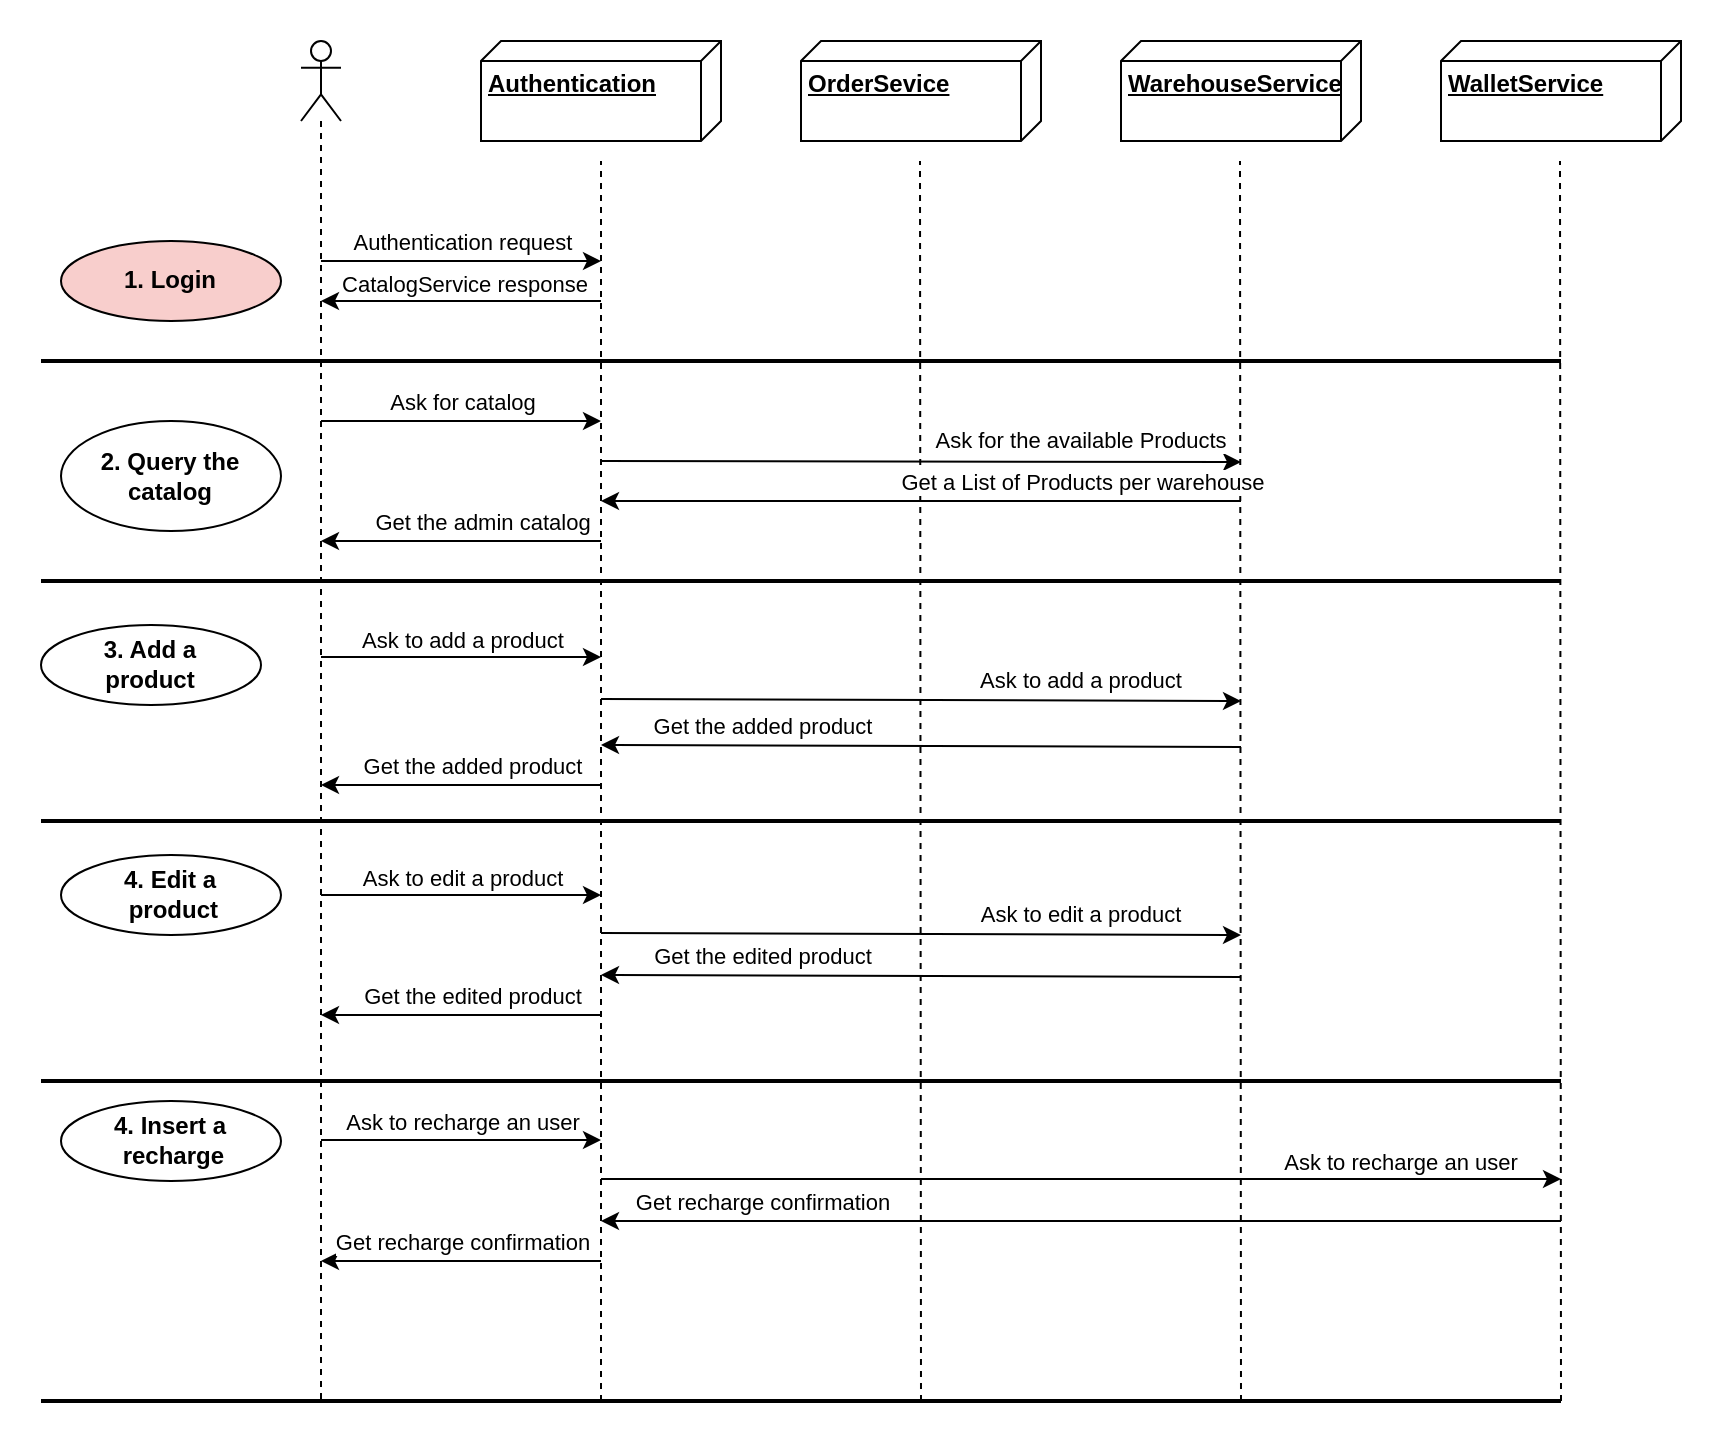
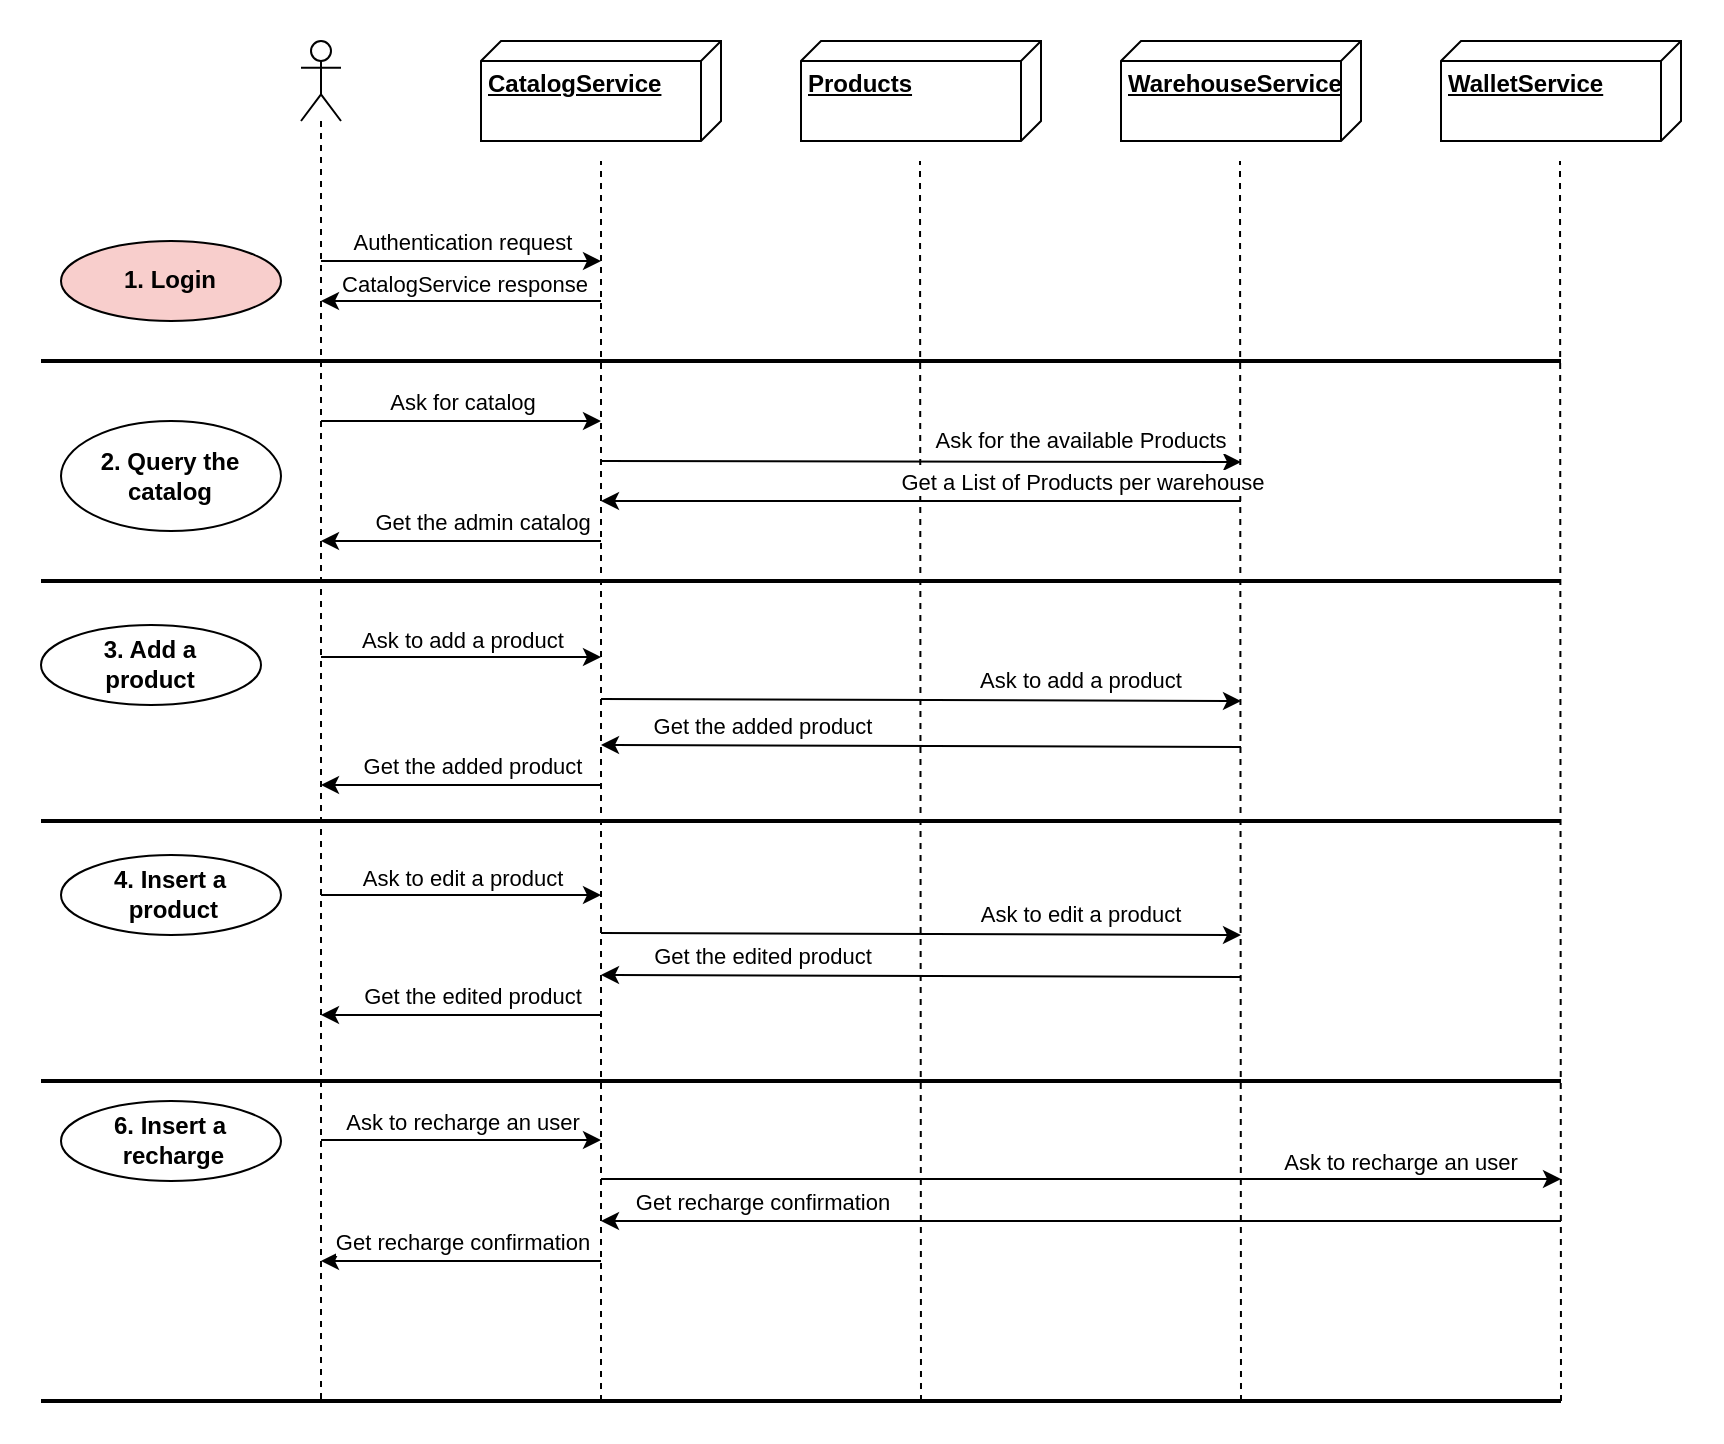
node "Authentication": label "Authentication" -> "CatalogService"
node "OrderSevice": label "OrderSevice" -> "Products"
node "4. Edit a product": label "4. Edit a product" -> "4. Insert a product"
node "4. Insert a recharge": label "4. Insert a recharge" -> "6. Insert a recharge"
